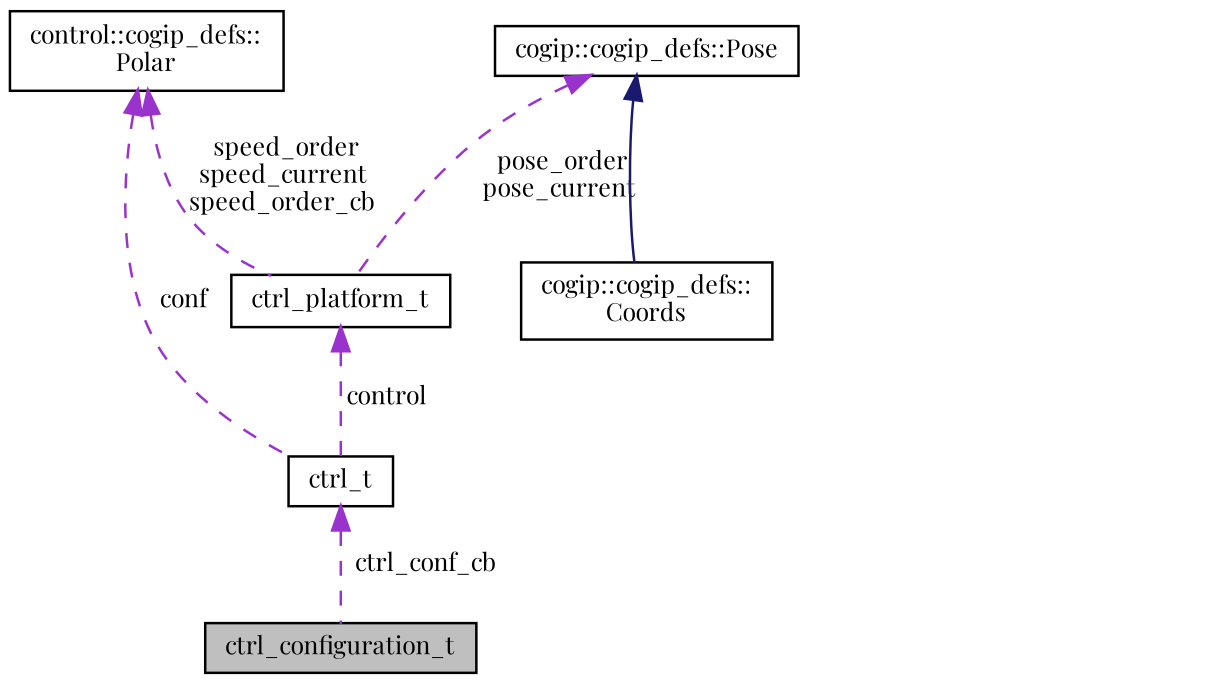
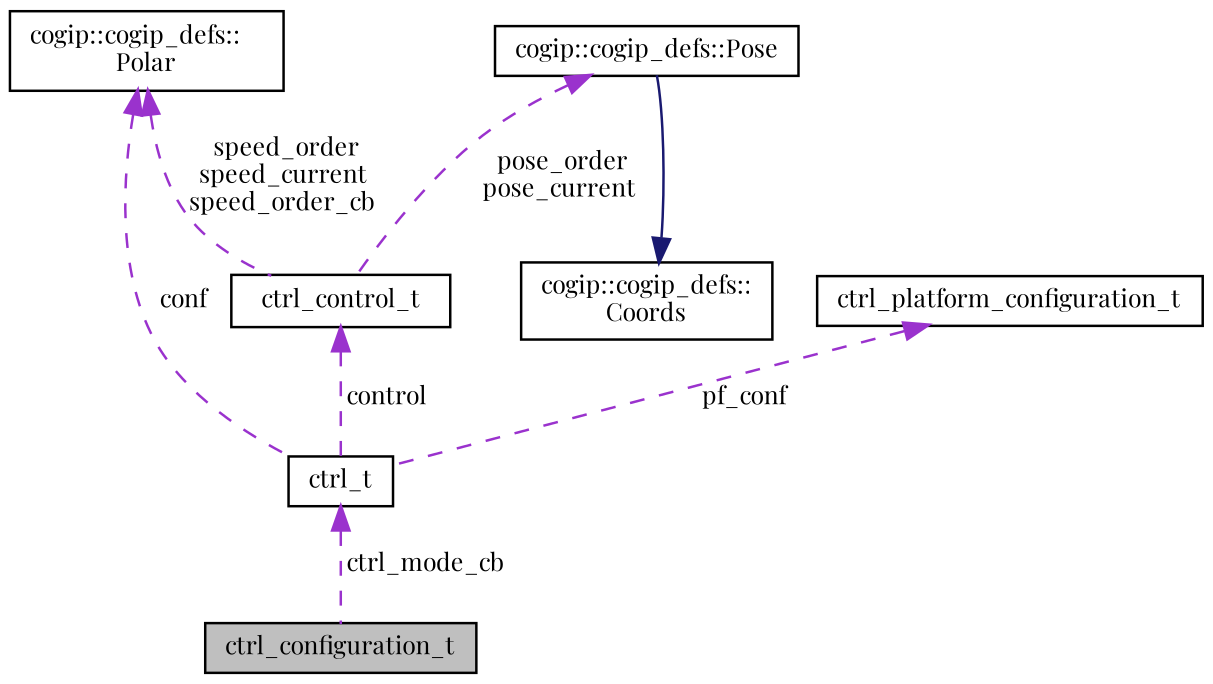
node "control::cogip_defs:: Polar": label "control::cogip_defs:: Polar" -> "cogip::cogip_defs:: Polar"
edge "cogip::cogip_defs:: Coords" -> "cogip::cogip_defs::Pose": reversed
node "ctrl_platform_t": label "ctrl_platform_t" -> "ctrl_control_t"
node "ctrl_platform_configuration_t": added
edge "ctrl_configuration_t" -> "ctrl_t": label " ctrl_conf_cb" -> " ctrl_mode_cb"
